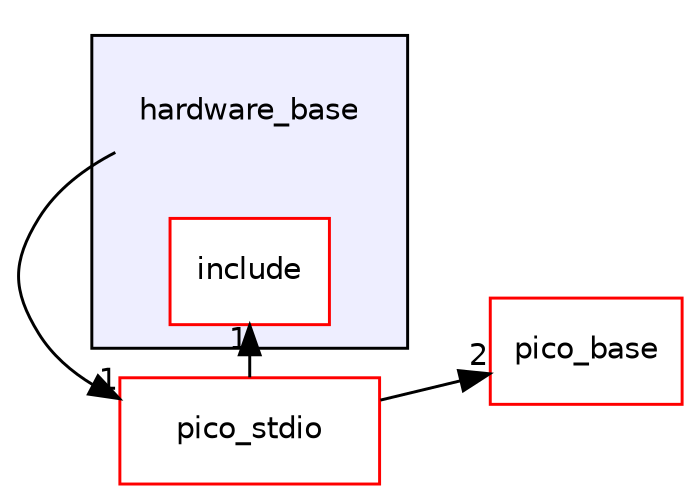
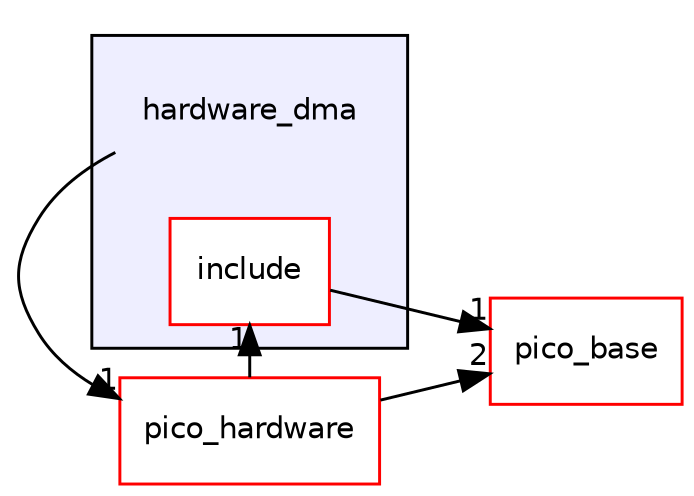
node "hardware_base": label "hardware_base" -> "hardware_dma"
edge "include" -> "pico_base": added
node "pico_stdio": label "pico_stdio" -> "pico_hardware"
